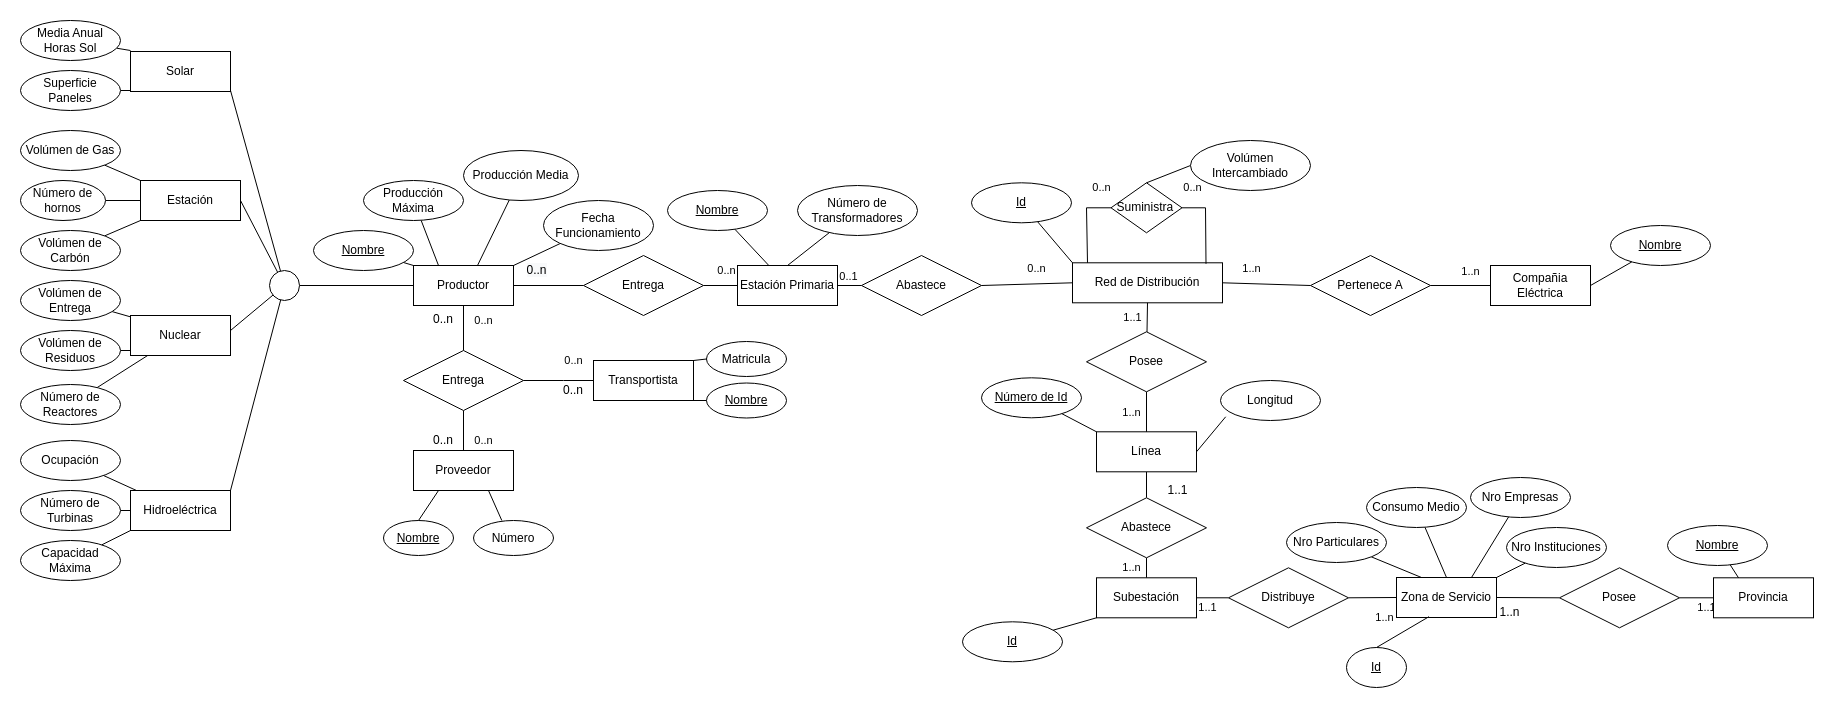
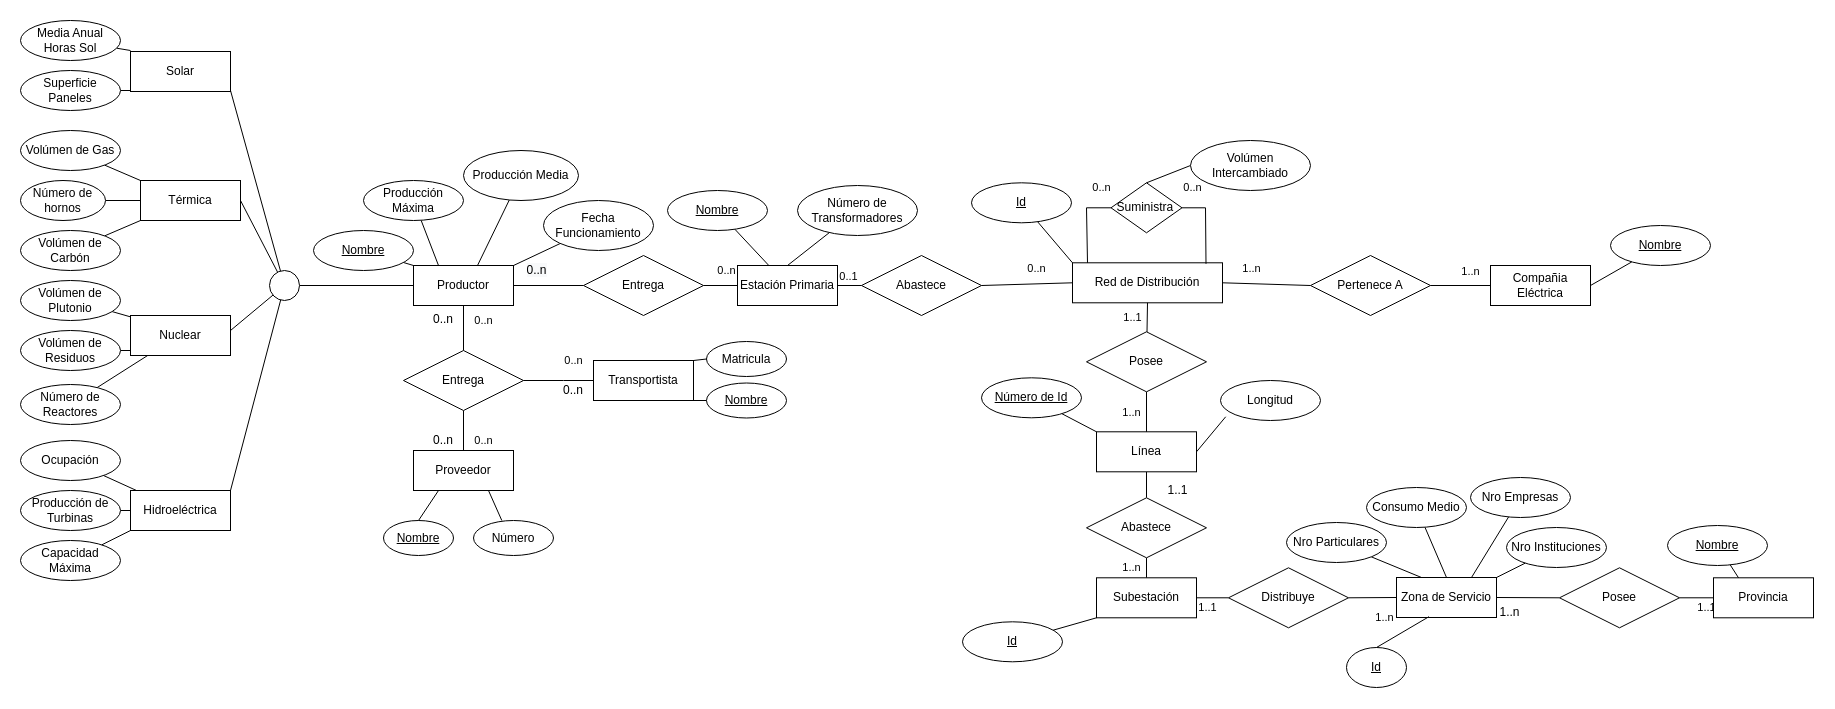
node "Estación": label "Estación" -> "Térmica"
node "Volúmen de Entrega": label "Volúmen de Entrega" -> "Volúmen de Plutonio"
node "Número de Turbinas": label "Número de Turbinas" -> "Producción de Turbinas"
